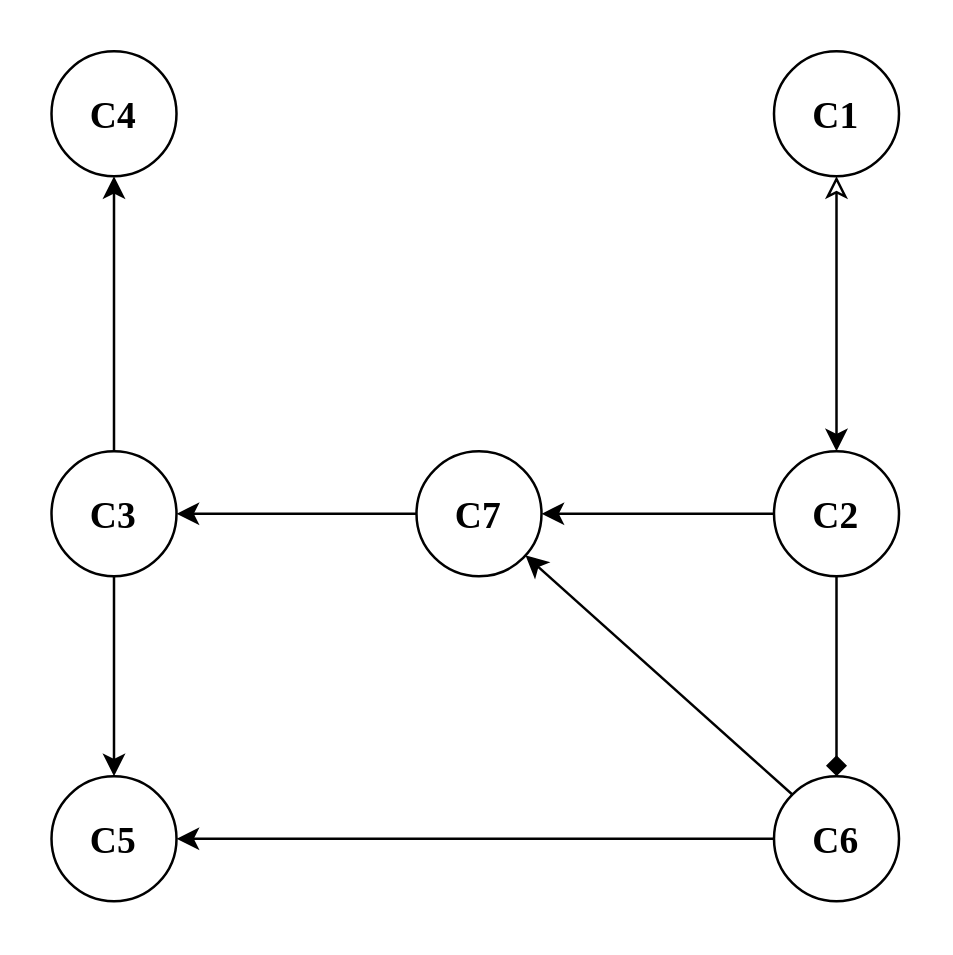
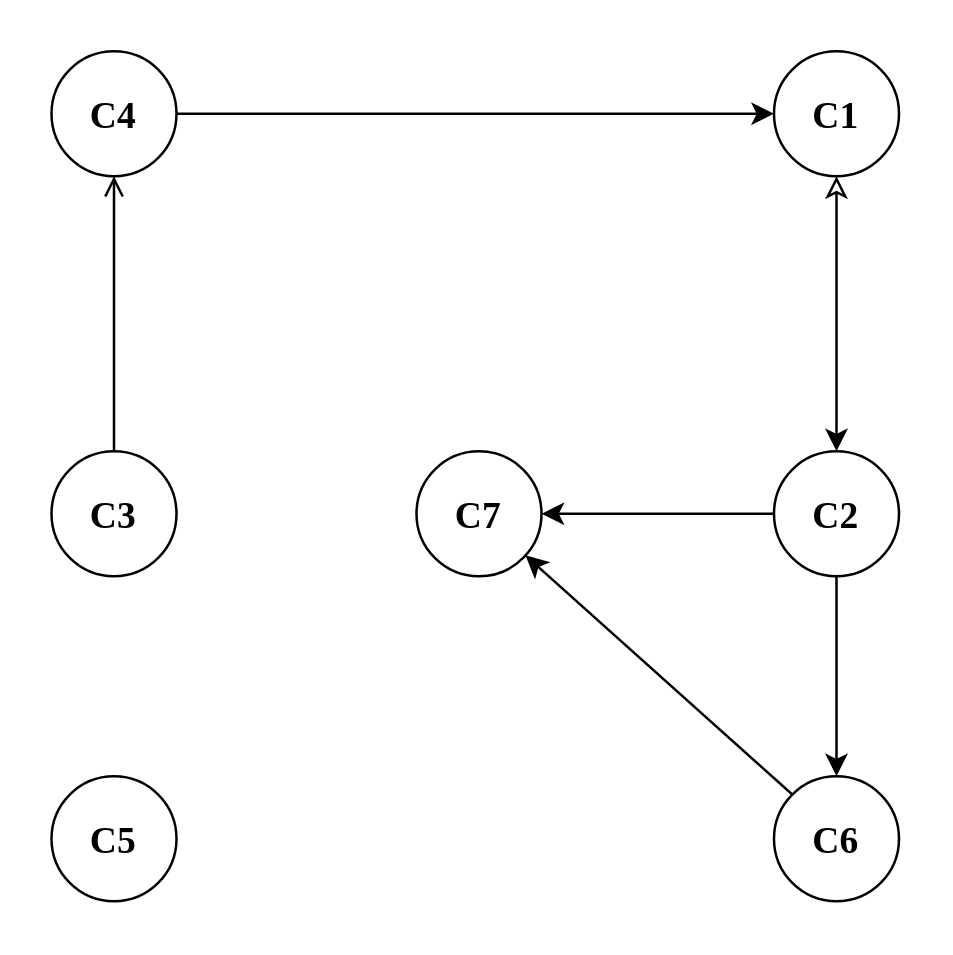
edge "C4" -> "C1": added
edge "C3" -> "C4": arrowhead classic -> open
edge "C7" -> "C3": removed
edge "C3" -> "C5": removed
edge "C2" -> "C6": arrowhead diamond -> classic
edge "C6" -> "C5": removed
